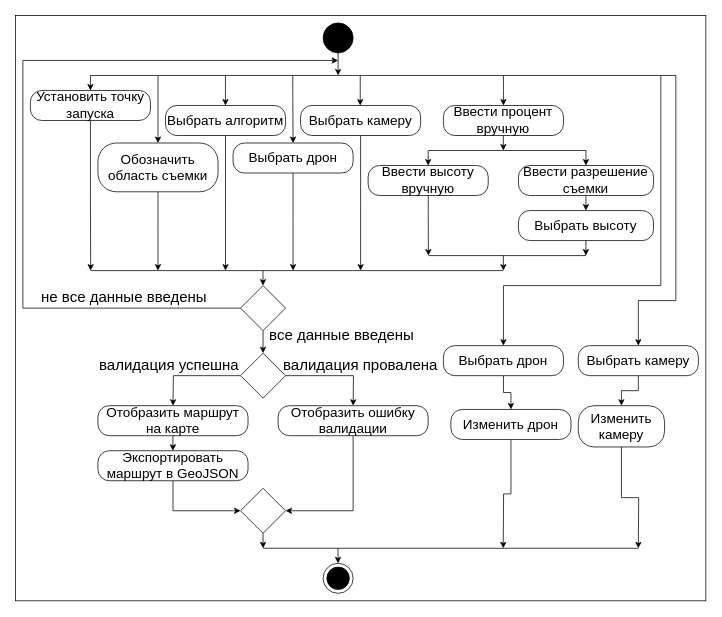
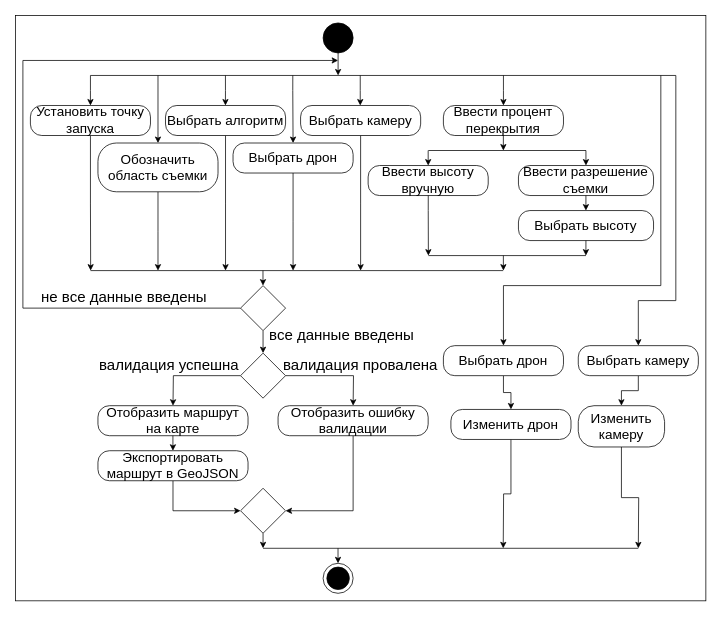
node "Установить точку запуска": moved (90, 105) -> (90, 120)
node "Ввести процент вручную": label "Ввести процент вручную" -> "Ввести процент перекрытия"
